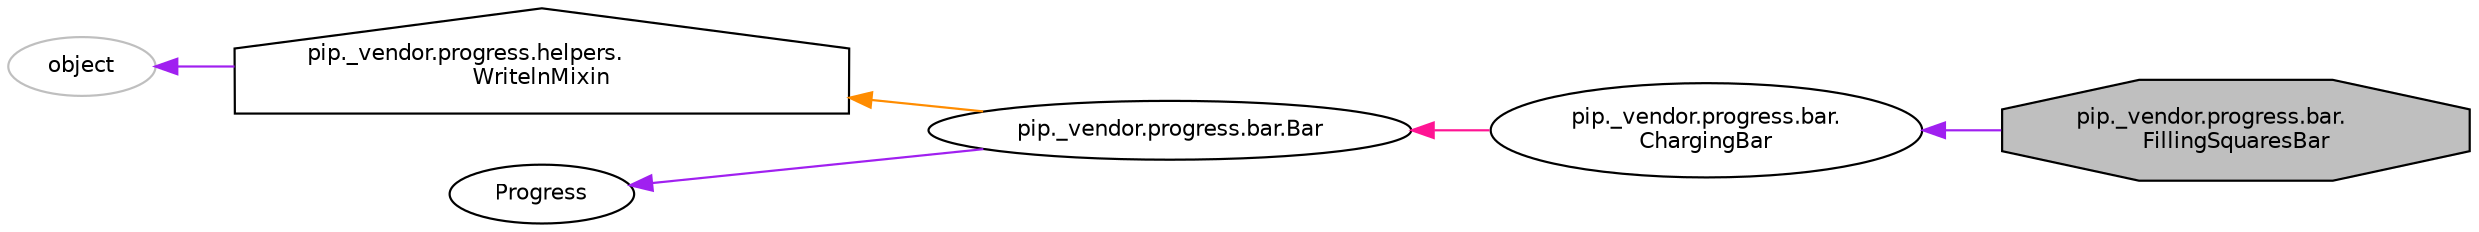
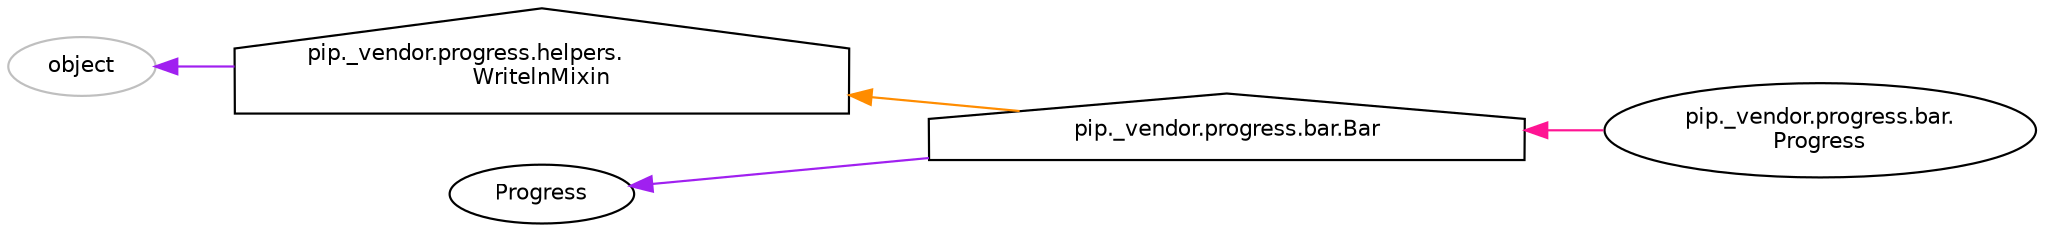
node "pip._vendor.progress.bar.Bar": shape ellipse -> house
node "pip._vendor.progress.bar. ChargingBar": label "pip._vendor.progress.bar. ChargingBar" -> "pip._vendor.progress.bar. Progress"
node "pip._vendor.progress.bar. FillingSquaresBar": removed
